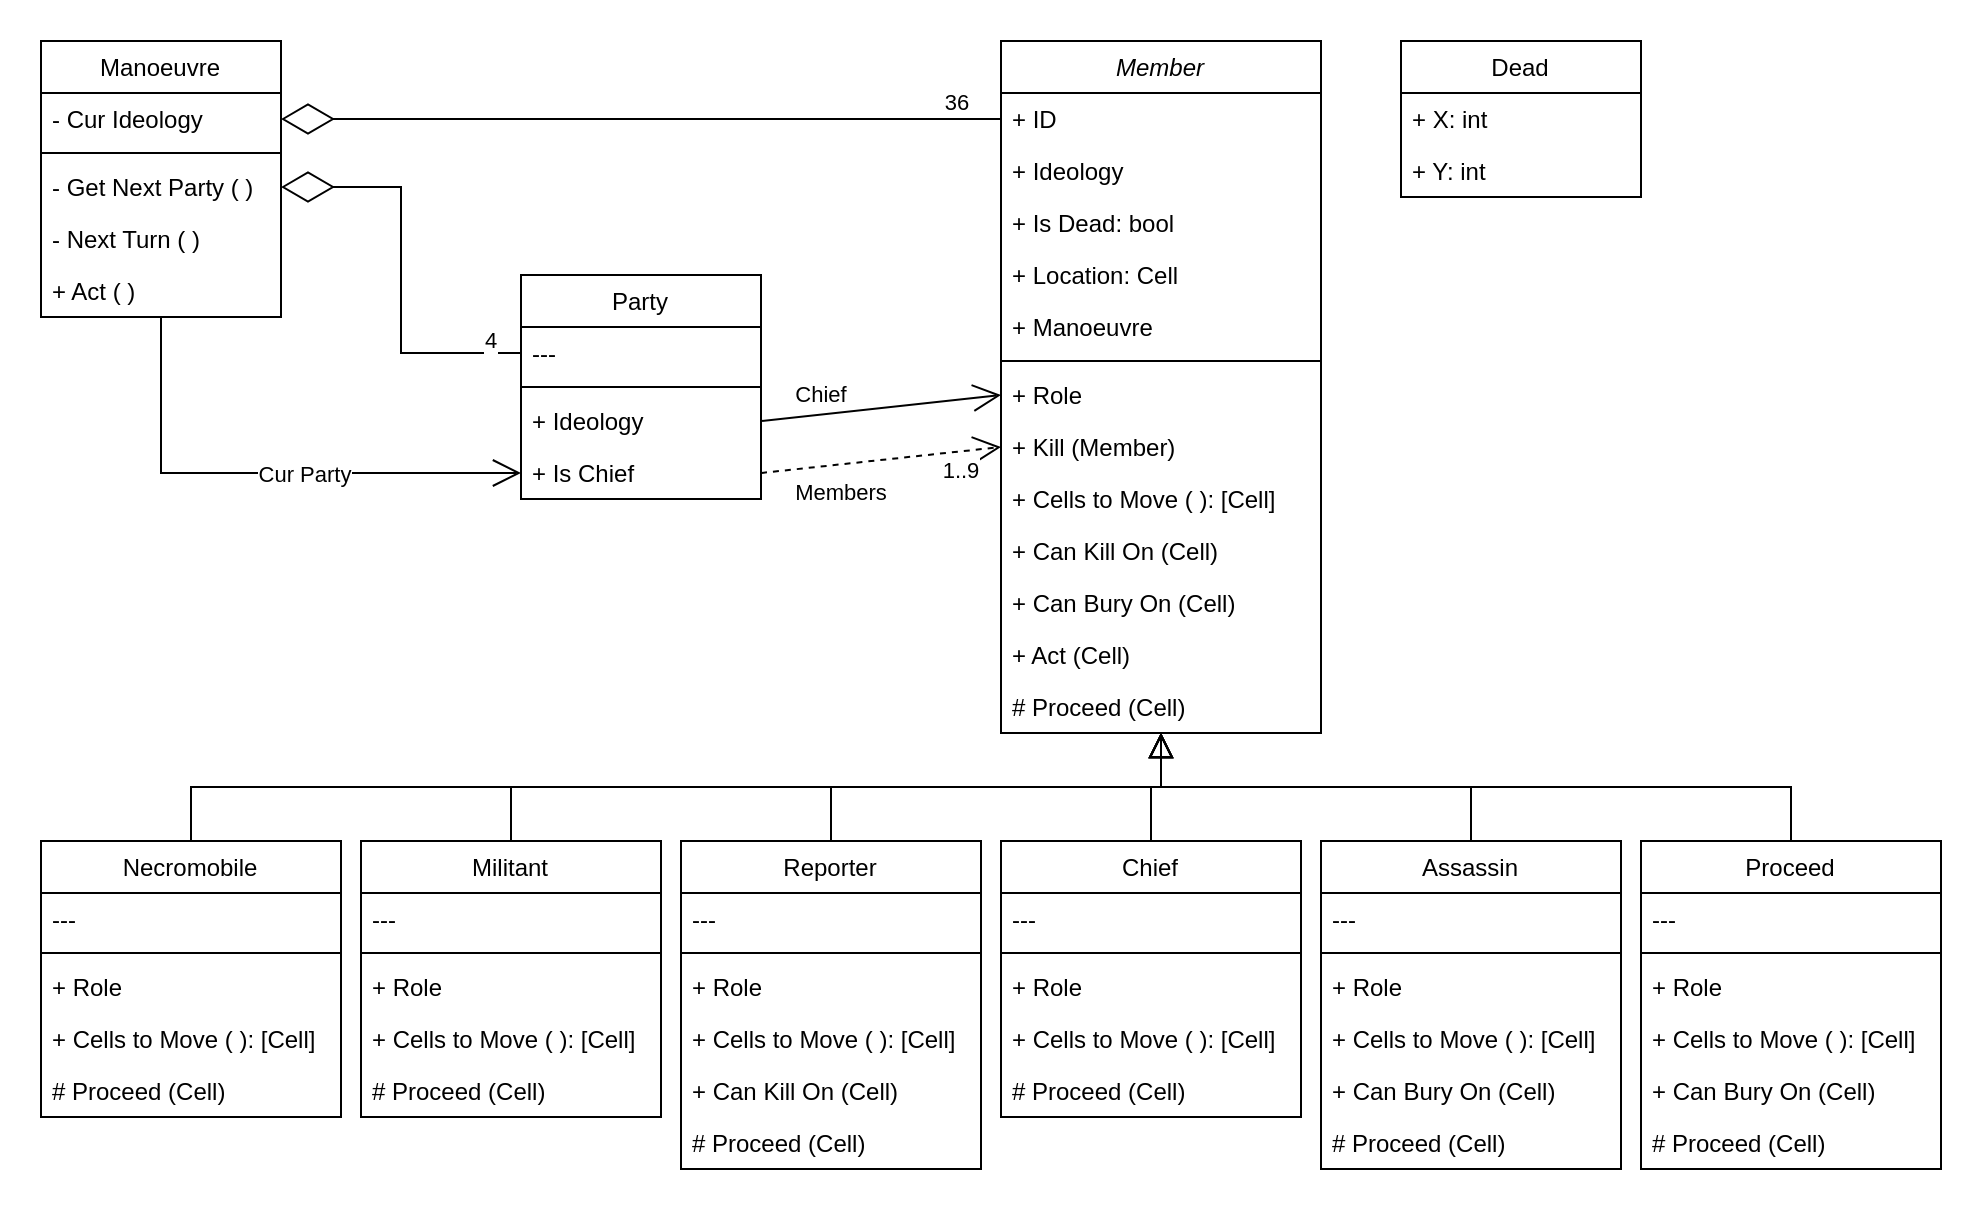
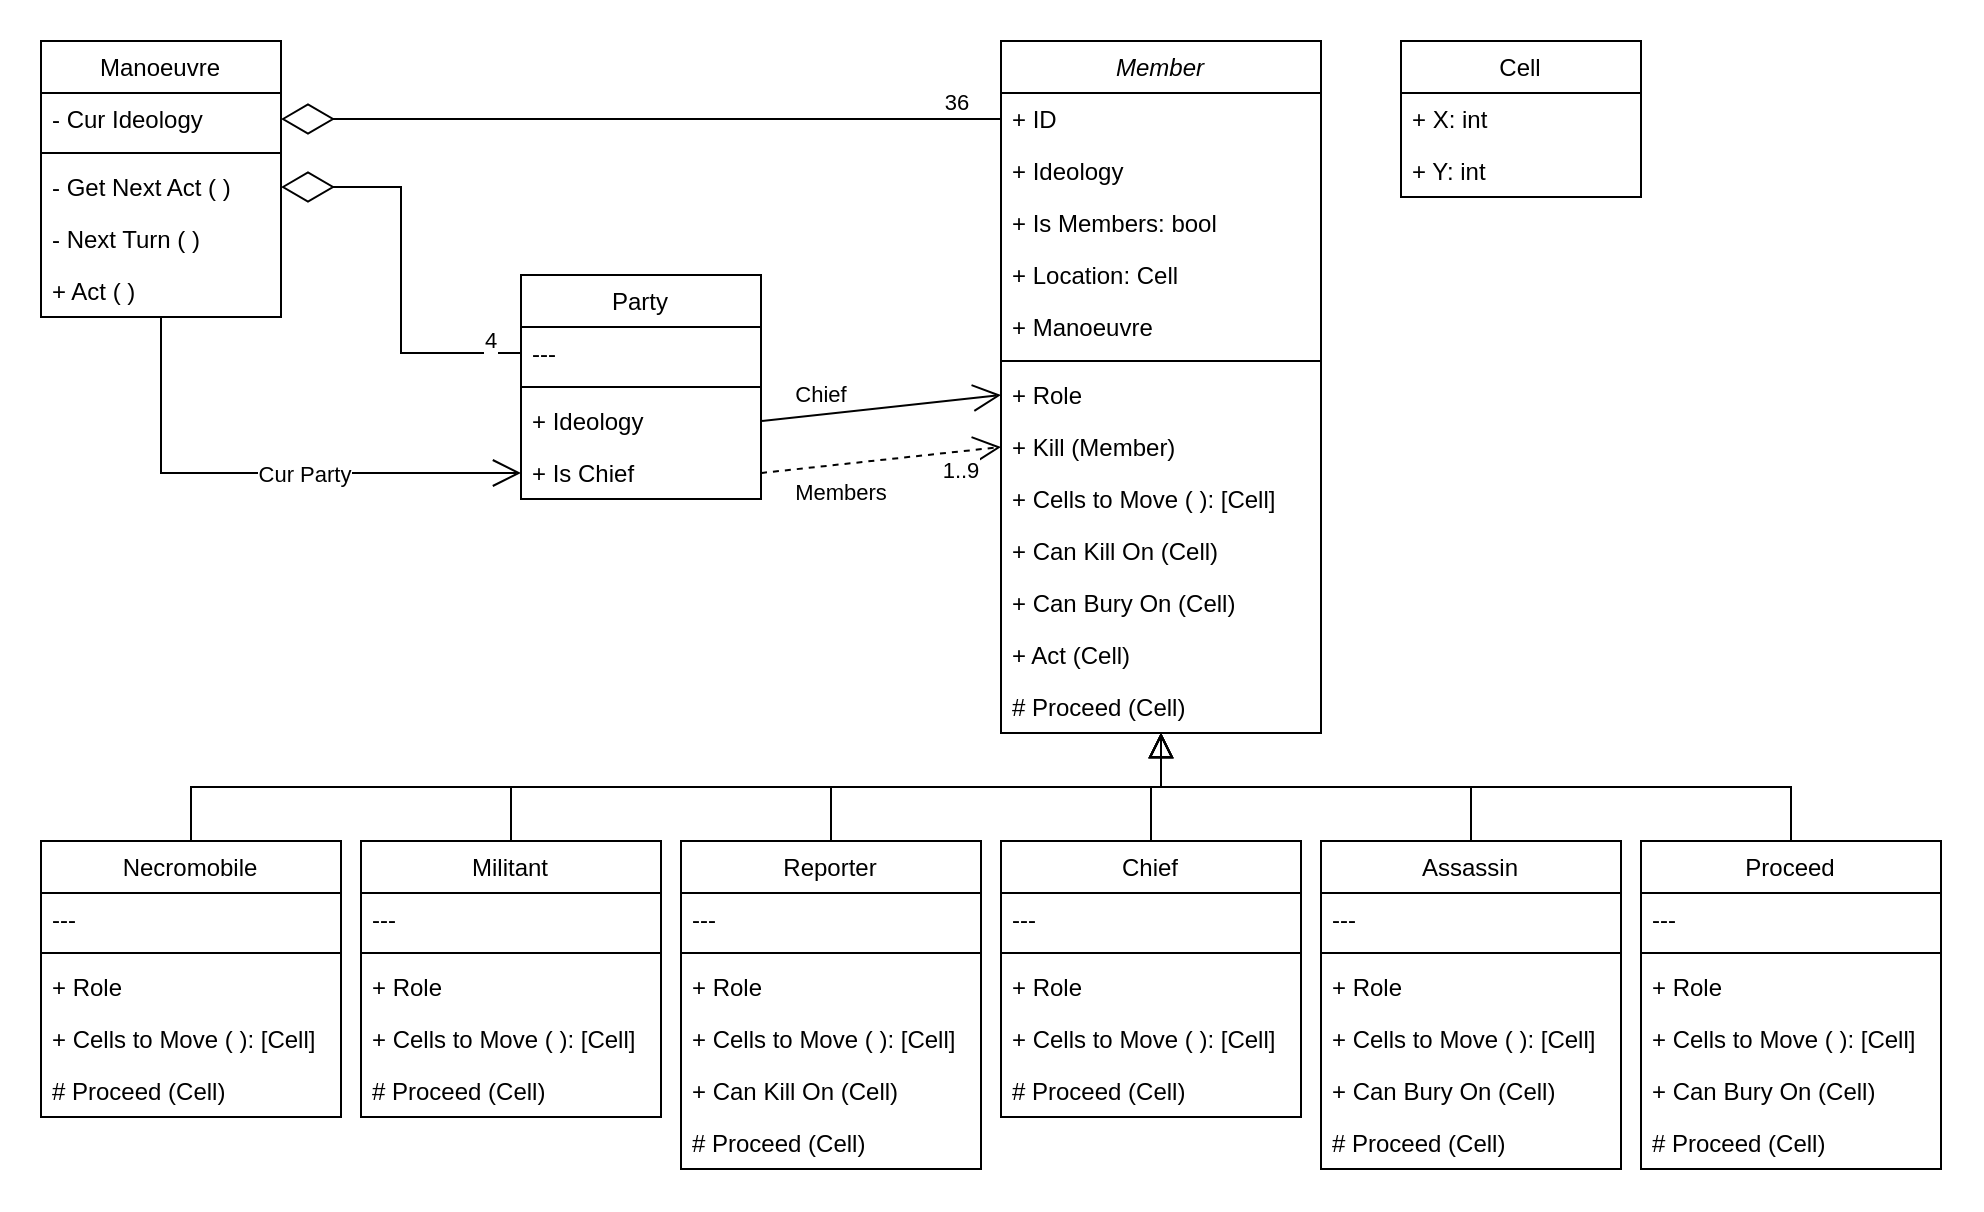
node "Dead": label "Dead" -> "Cell"
node "- Get Next Party ( )": label "- Get Next Party ( )" -> "- Get Next Act ( )"
node "+ Is Dead: bool": label "+ Is Dead: bool" -> "+ Is Members: bool"
